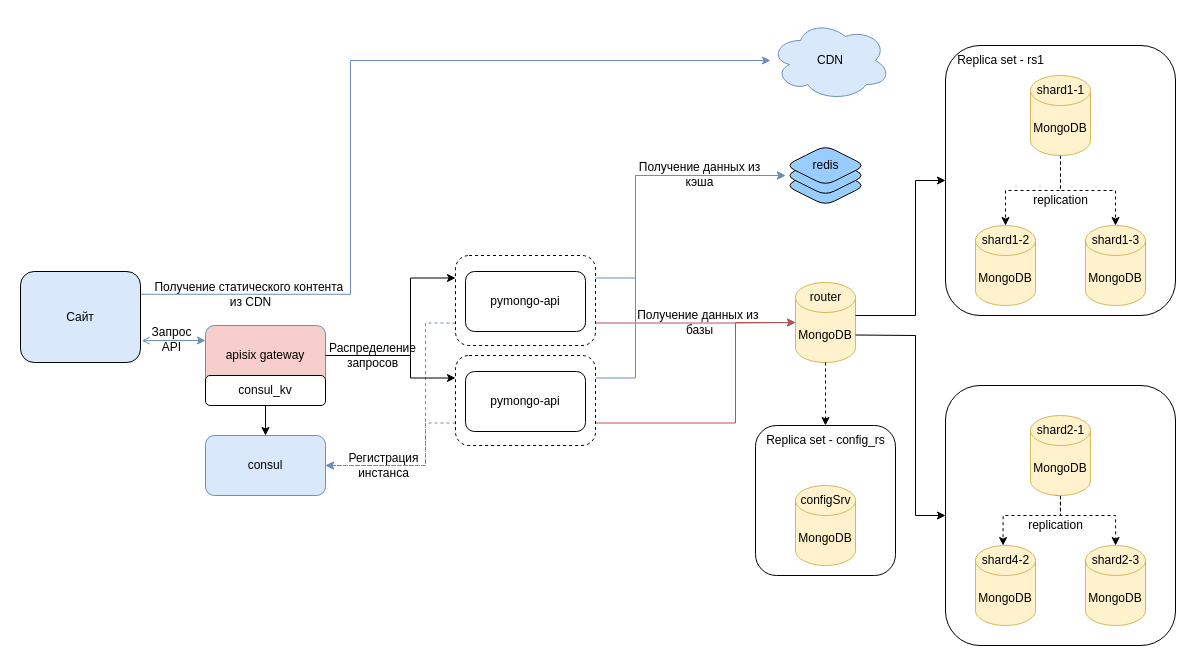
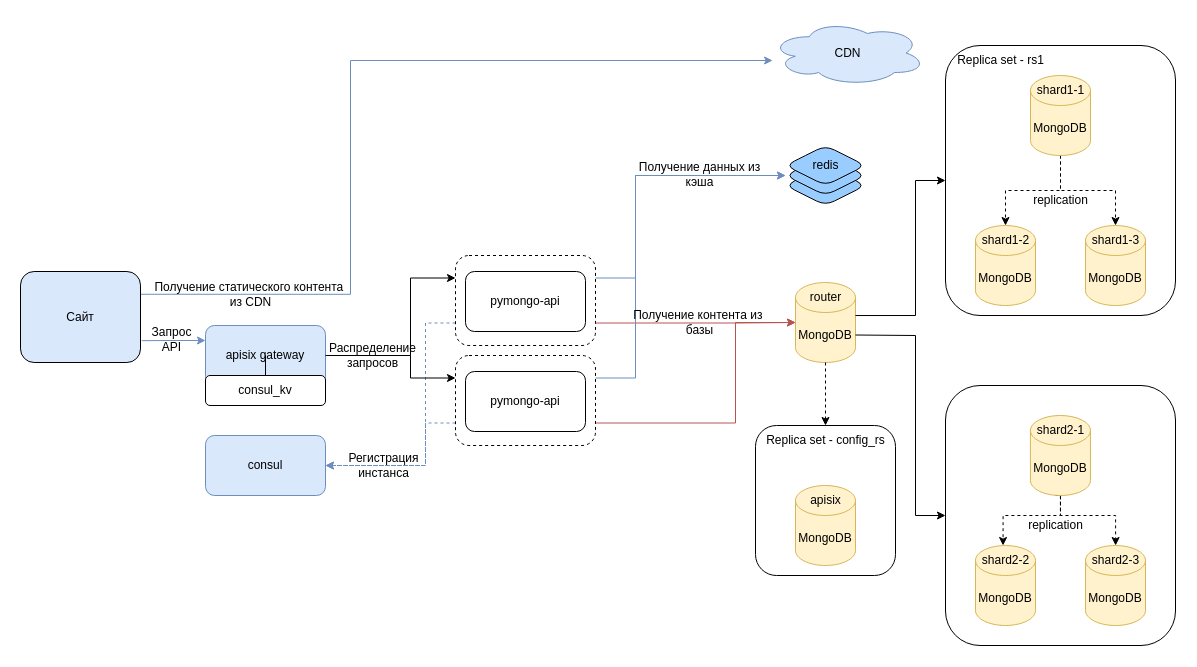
node "CDN": size 120x80 -> 155x65
node "Получение данных из базы": label "Получение данных из базы" -> "Получение контента из базы"
edge "Сайт" -- "apisix gateway": arrowhead open -> none
node "apisix gateway": fillcolor #f8cecc -> #dae8fc
edge "consul_kv" -> "consul": now "consul_kv" -> "apisix gateway"
node "configSrv": label "configSrv" -> "apisix"
node "shard4-2": label "shard4-2" -> "shard2-2"
